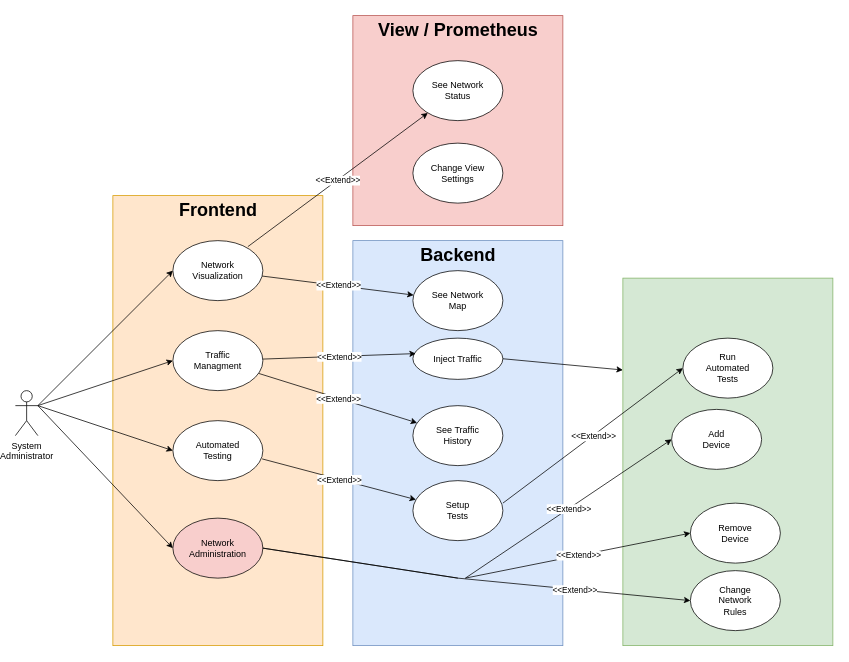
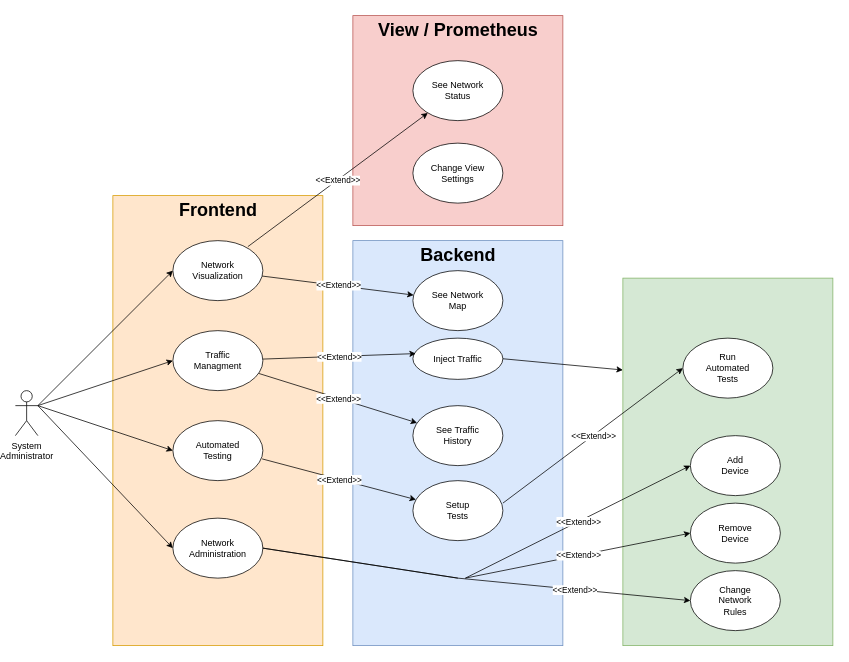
node "Add Device": moved (717, 439) -> (735, 465)
node "Network Administration": fillcolor #f8cecc -> #ffffff
